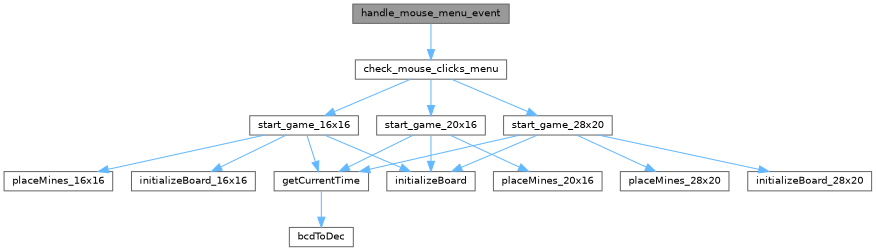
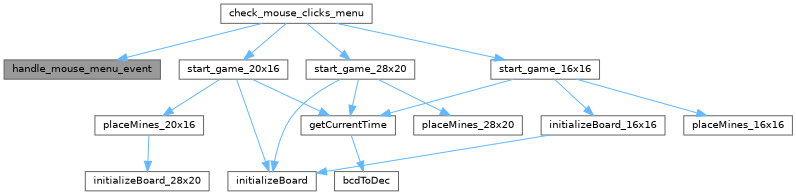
edge "handle_mouse_menu_event" -> "check_mouse_clicks_menu": reversed
edge "start_game_16x16" -> "initializeBoard": now "initializeBoard_16x16" -> "initializeBoard"
edge "start_game_28x20" -> "initializeBoard_28x20": now "placeMines_20x16" -> "initializeBoard_28x20"
